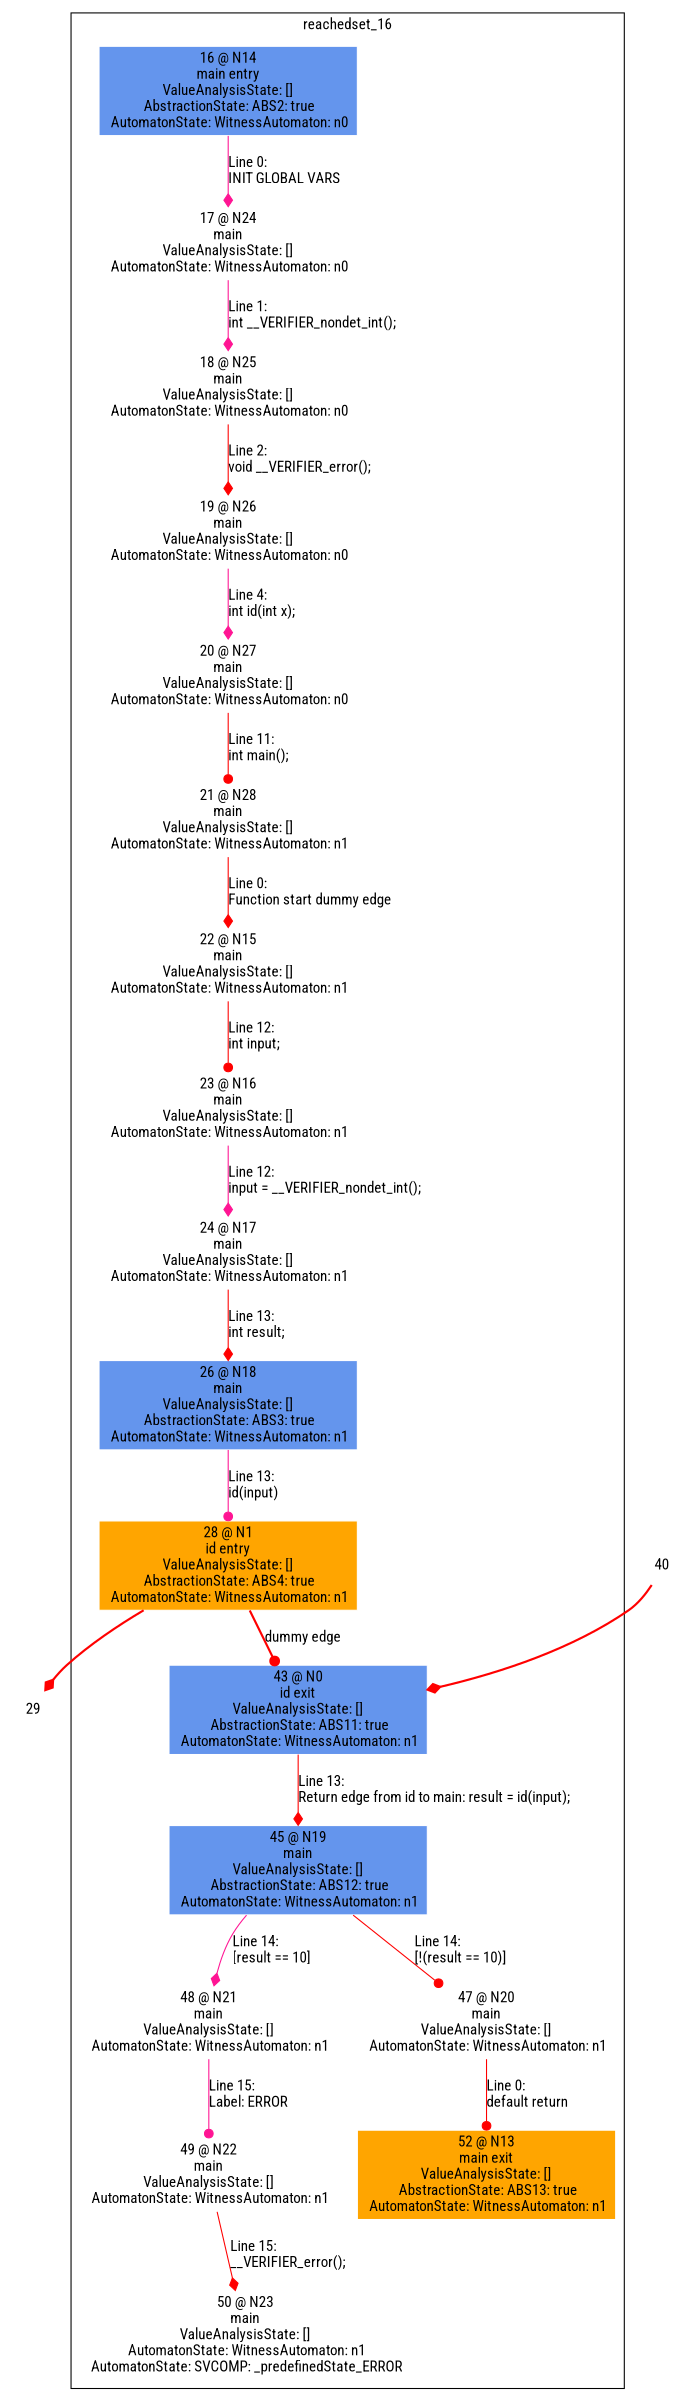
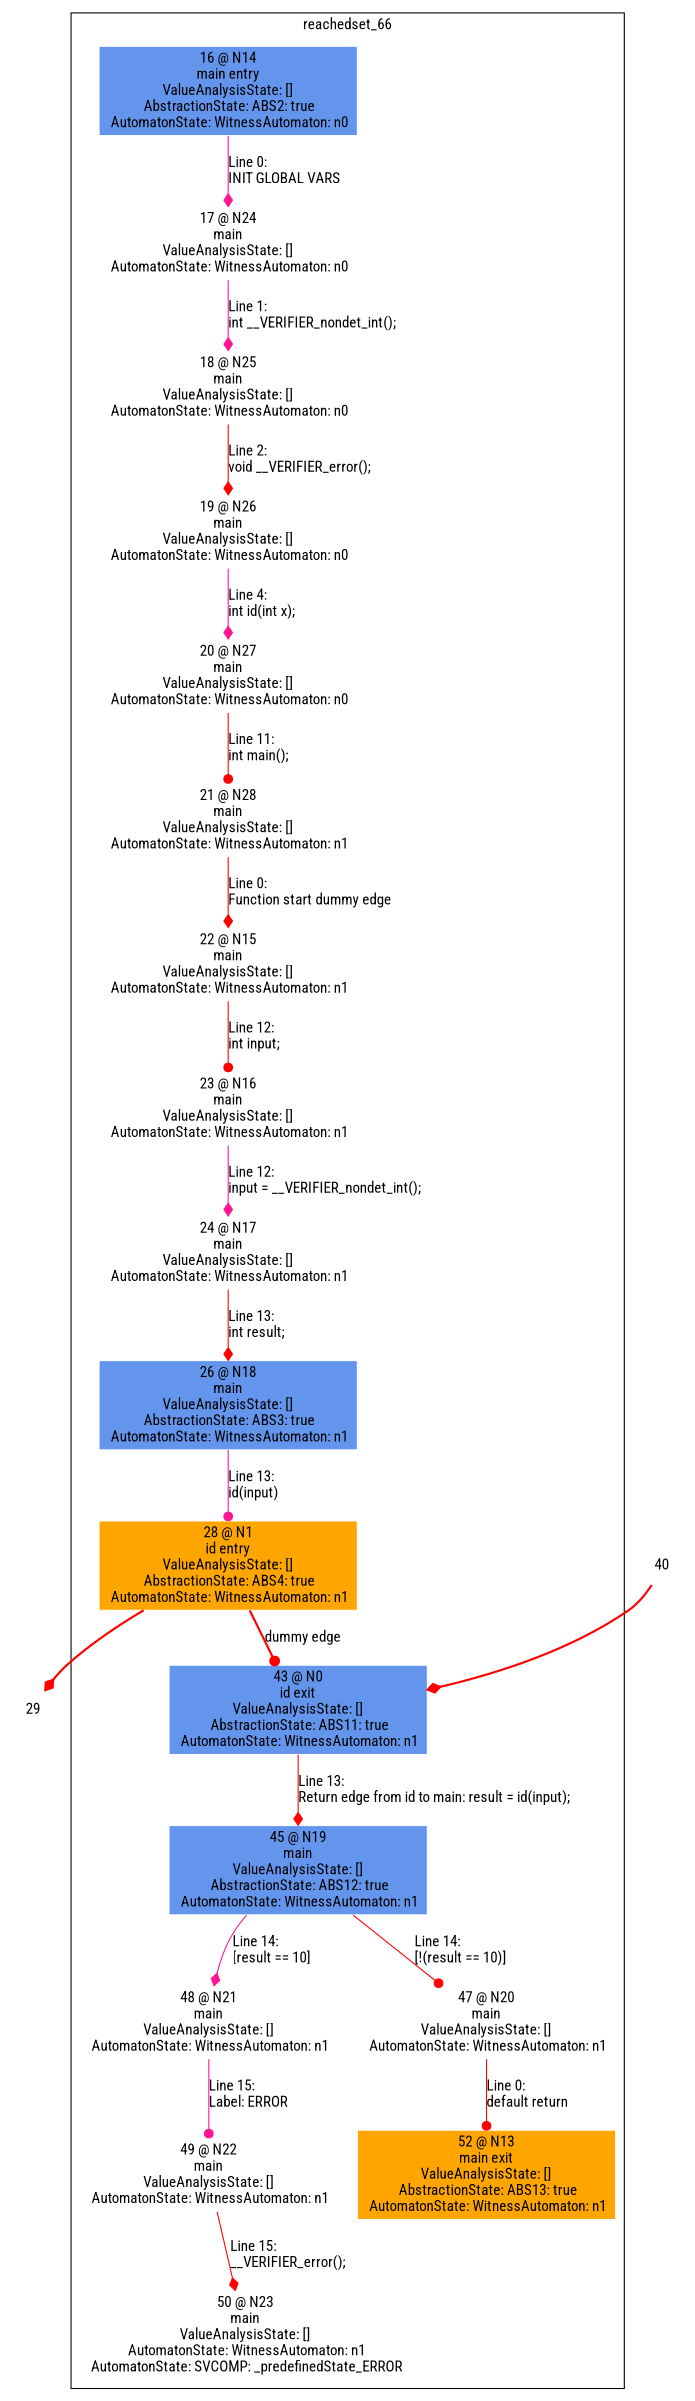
cluster "reachedset_16": label "reachedset_16" -> "reachedset_66"
